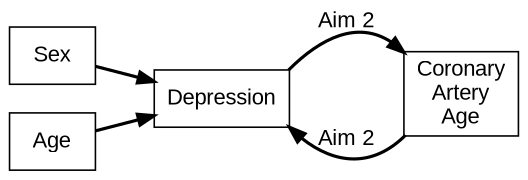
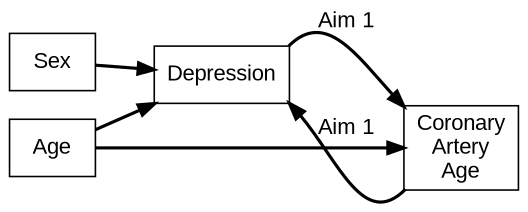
edge "Depression" -> "Coronary": label "Aim 2" -> "Aim 1"
edge "Coronary" -> "Depression": label "Aim 2" -> "Aim 1"
edge "Age" -> "Coronary": added
